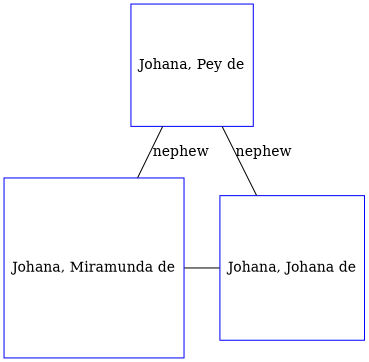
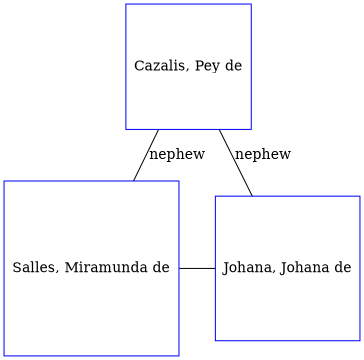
node "Johana, Pey de": label "Johana, Pey de" -> "Cazalis, Pey de"
node "Johana, Miramunda de": label "Johana, Miramunda de" -> "Salles, Miramunda de"
